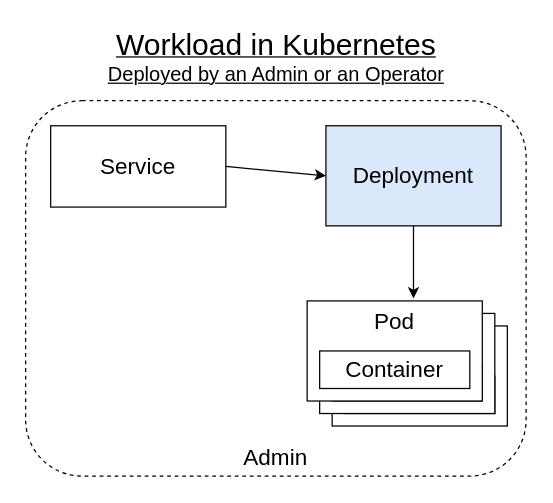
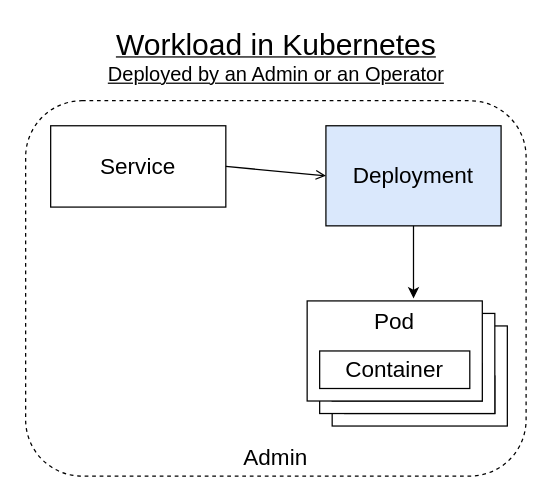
edge "Service" -> "Deployment": arrowhead classic -> open
